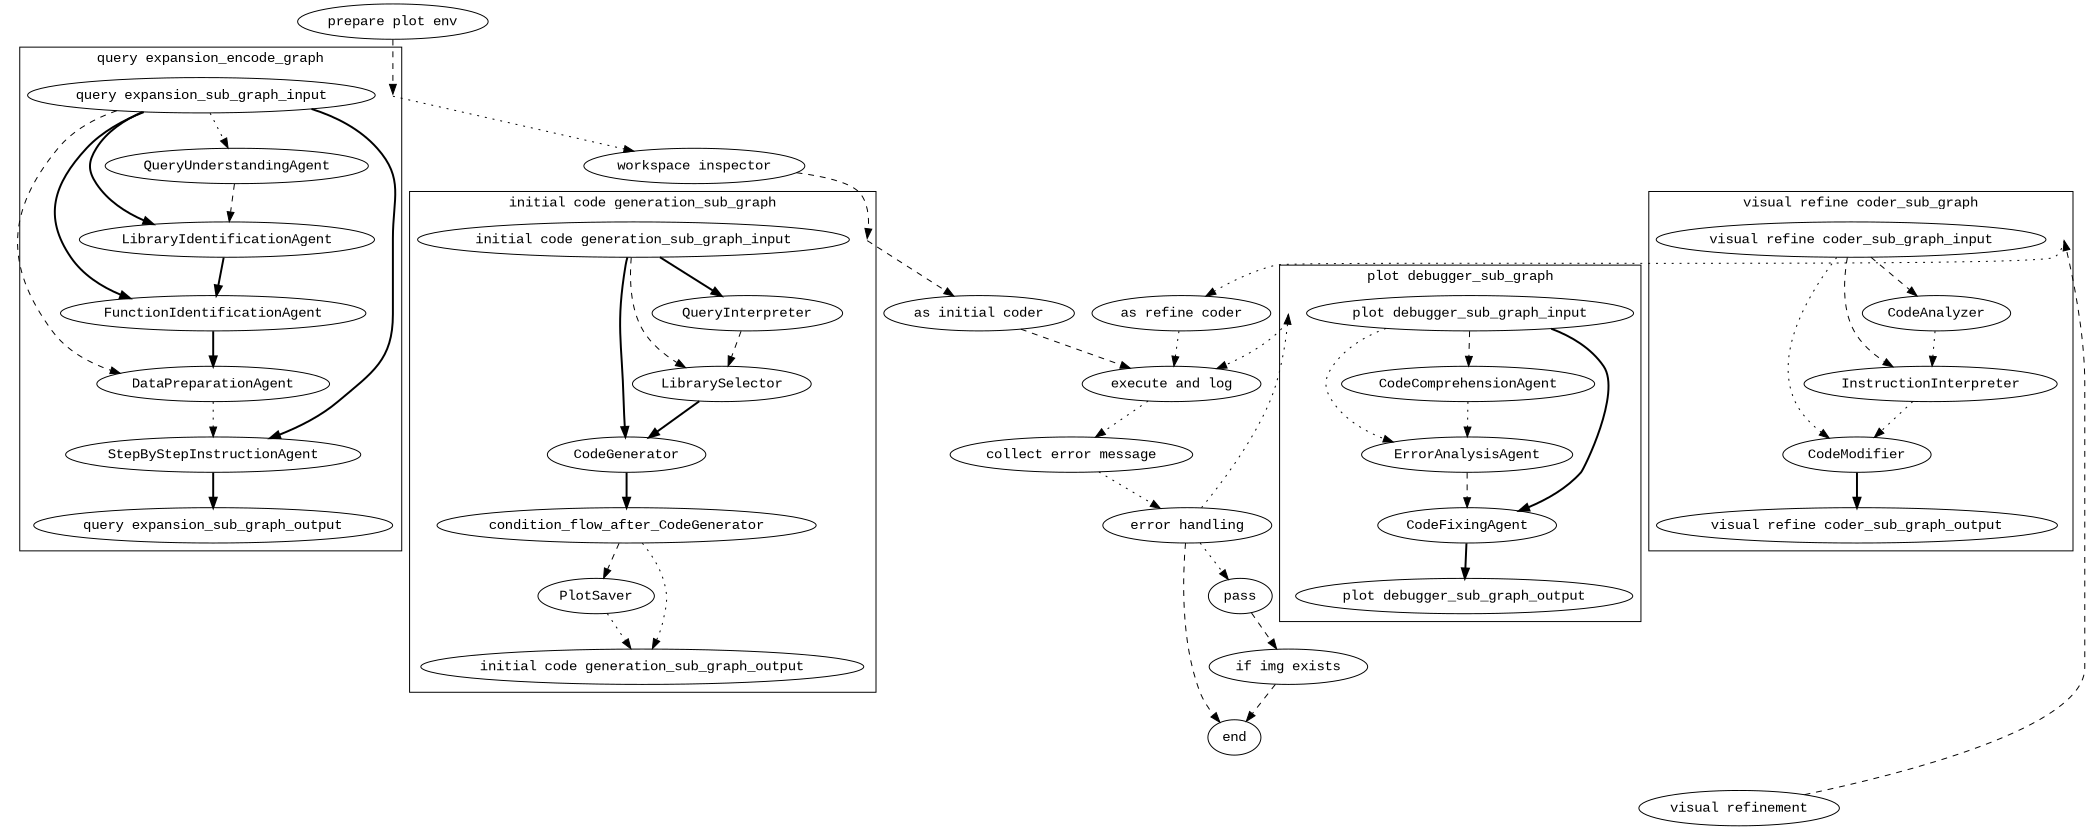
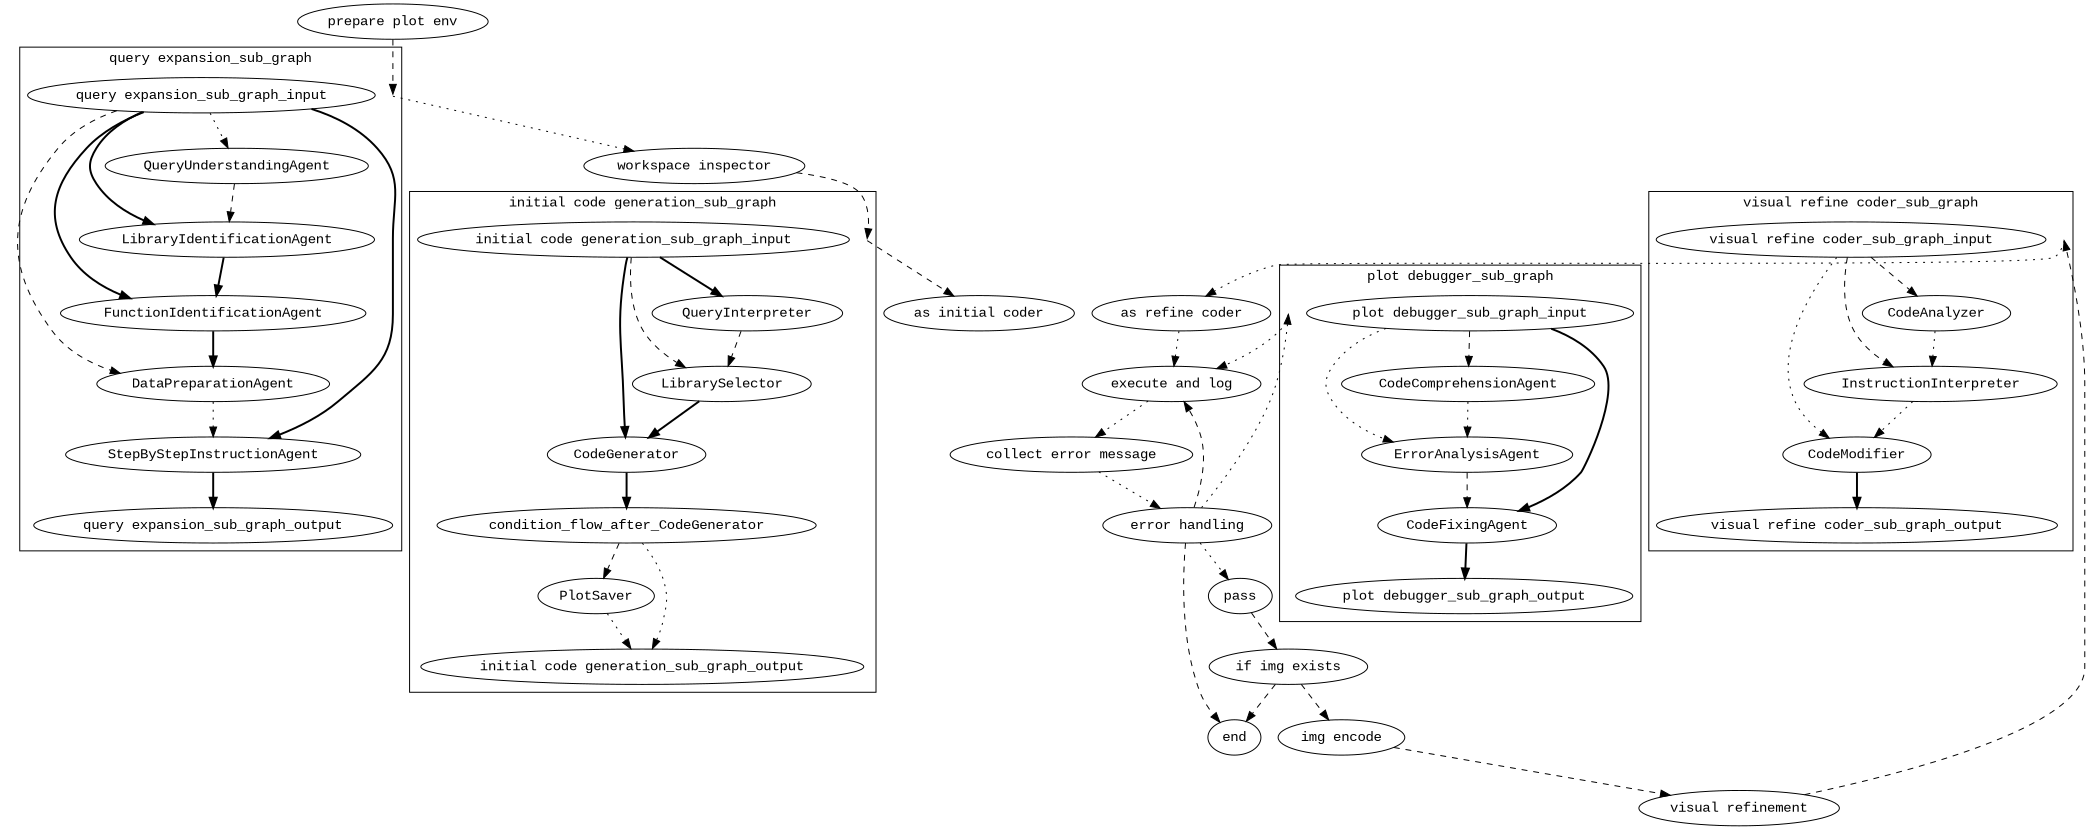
cluster "query expansion_encode_graph": label "query expansion_encode_graph" -> "query expansion_sub_graph"
edge "as initial coder" -> "execute and log": now "error handling" -> "execute and log"
node "img encode": added
